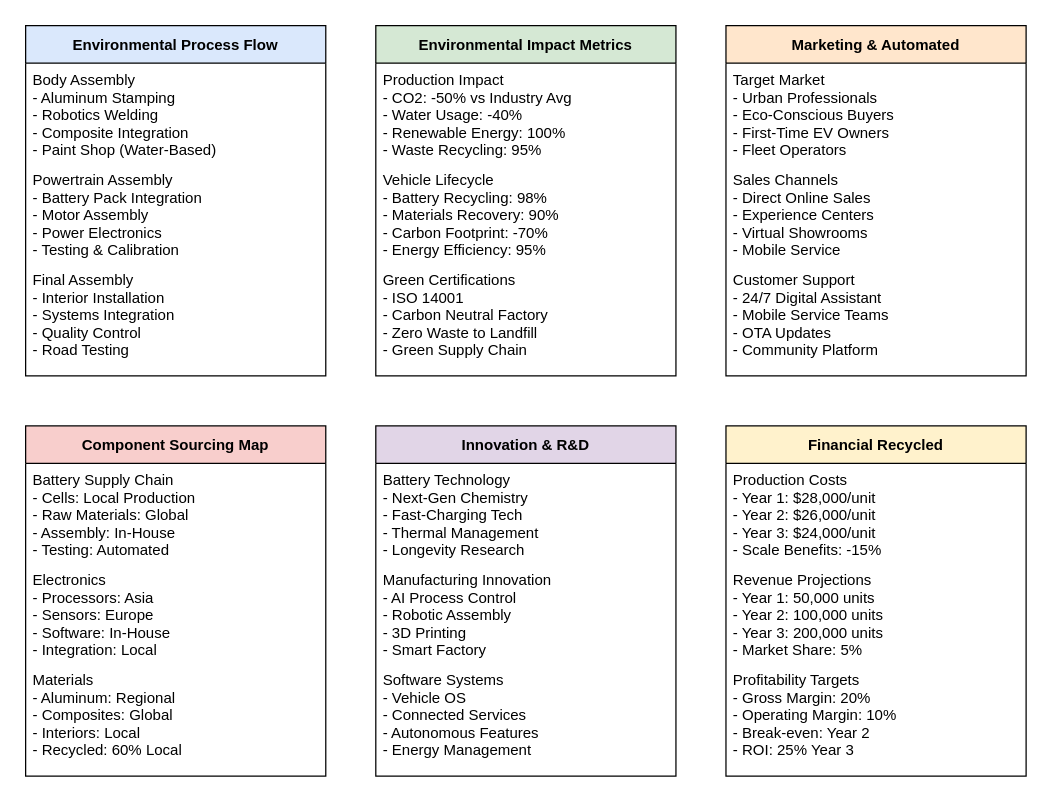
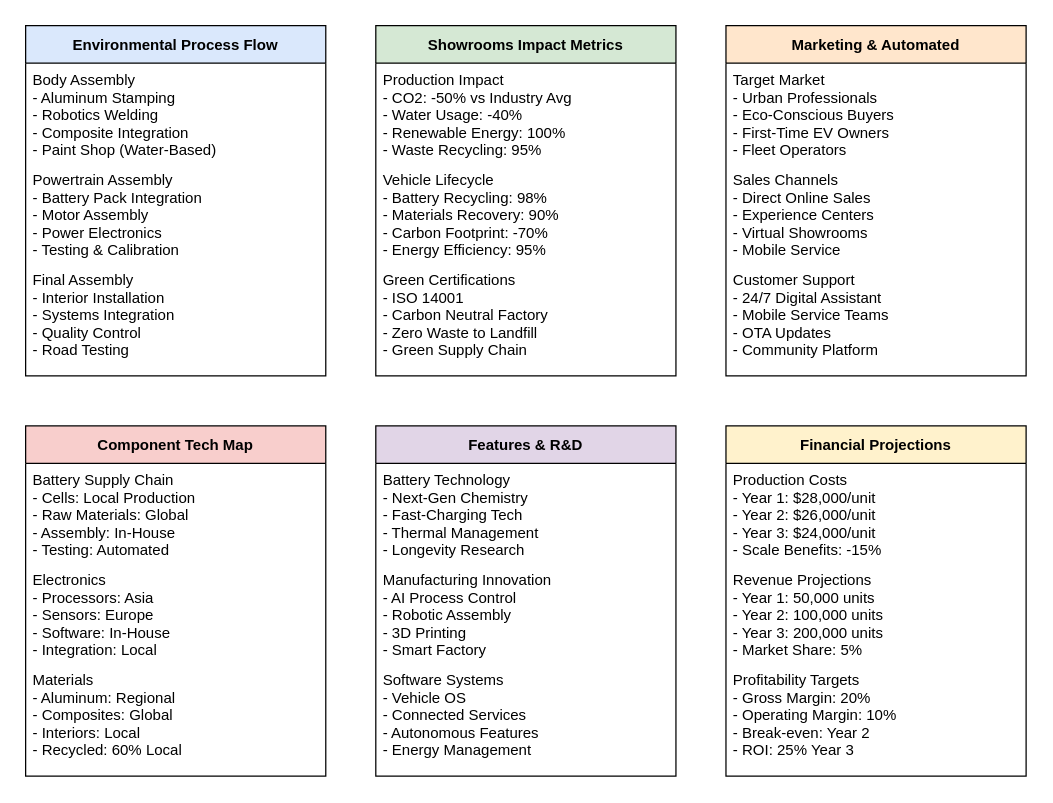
node "Environmental Impact Metrics": label "Environmental Impact Metrics" -> "Showrooms Impact Metrics"
node "Component Sourcing Map": label "Component Sourcing Map" -> "Component Tech Map"
node "Innovation & R&D": label "Innovation & R&D" -> "Features & R&D"
node "Financial Recycled": label "Financial Recycled" -> "Financial Projections"
